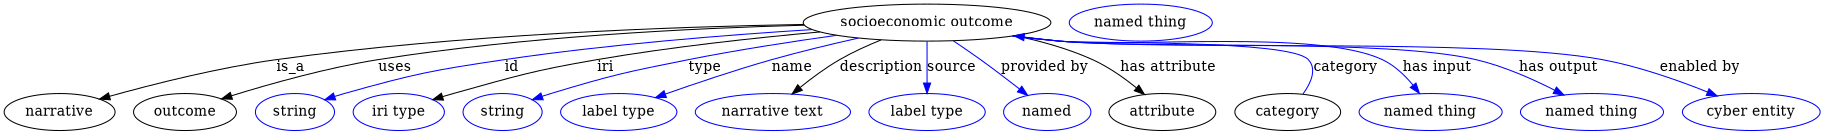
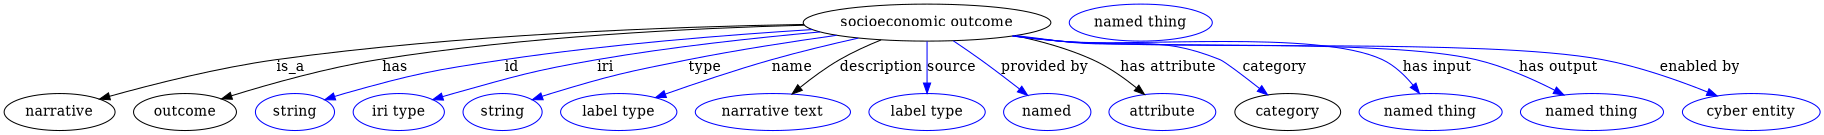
edge "category" -> "socioeconomic outcome": reversed
edge "socioeconomic outcome" -> "iri type": color black -> blue
edge "socioeconomic outcome" -> "outcome": label "uses" -> "has"
node "attribute": color black -> blue
